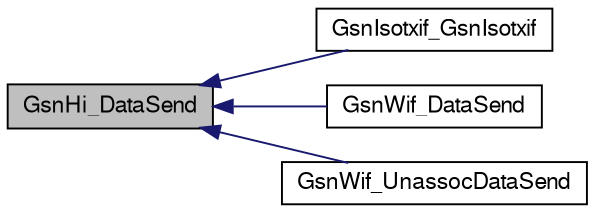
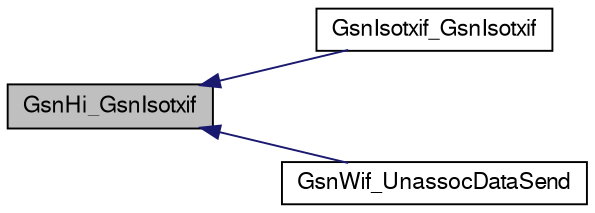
node "GsnHi_DataSend": label "GsnHi_DataSend" -> "GsnHi_GsnIsotxif"
node "GsnWif_DataSend": removed
